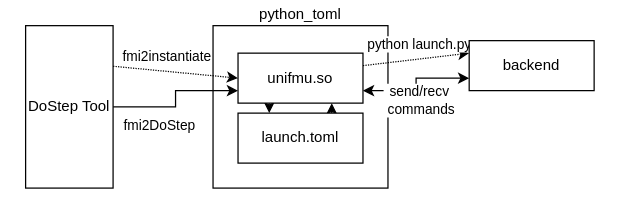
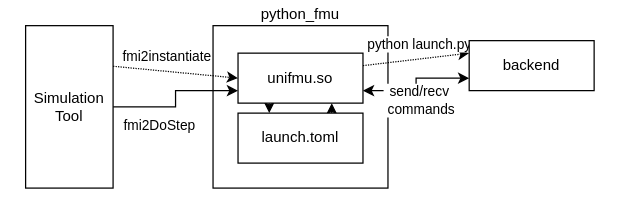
node "python_toml": label "python_toml" -> "python_fmu"
node "DoStep Tool": label "DoStep Tool" -> "Simulation Tool"
